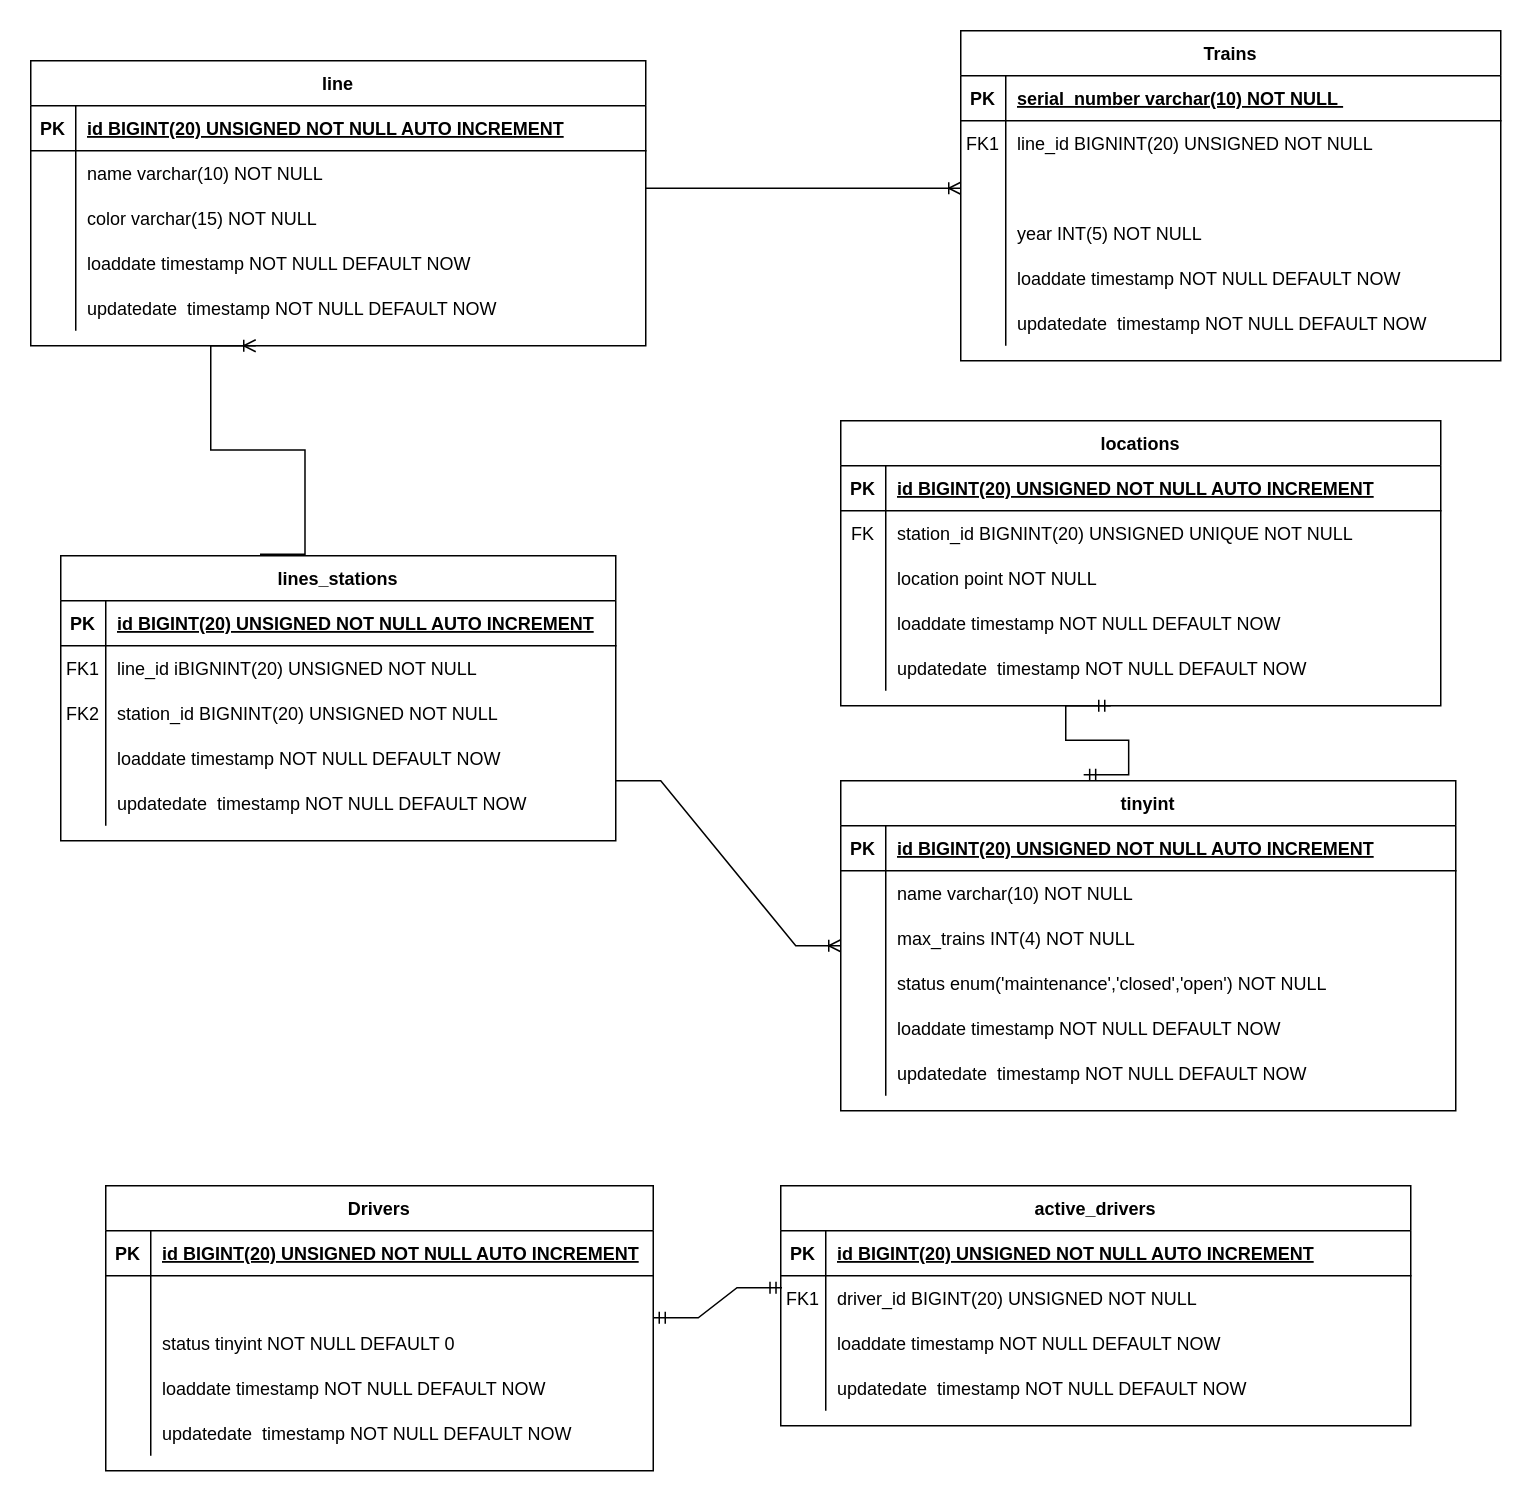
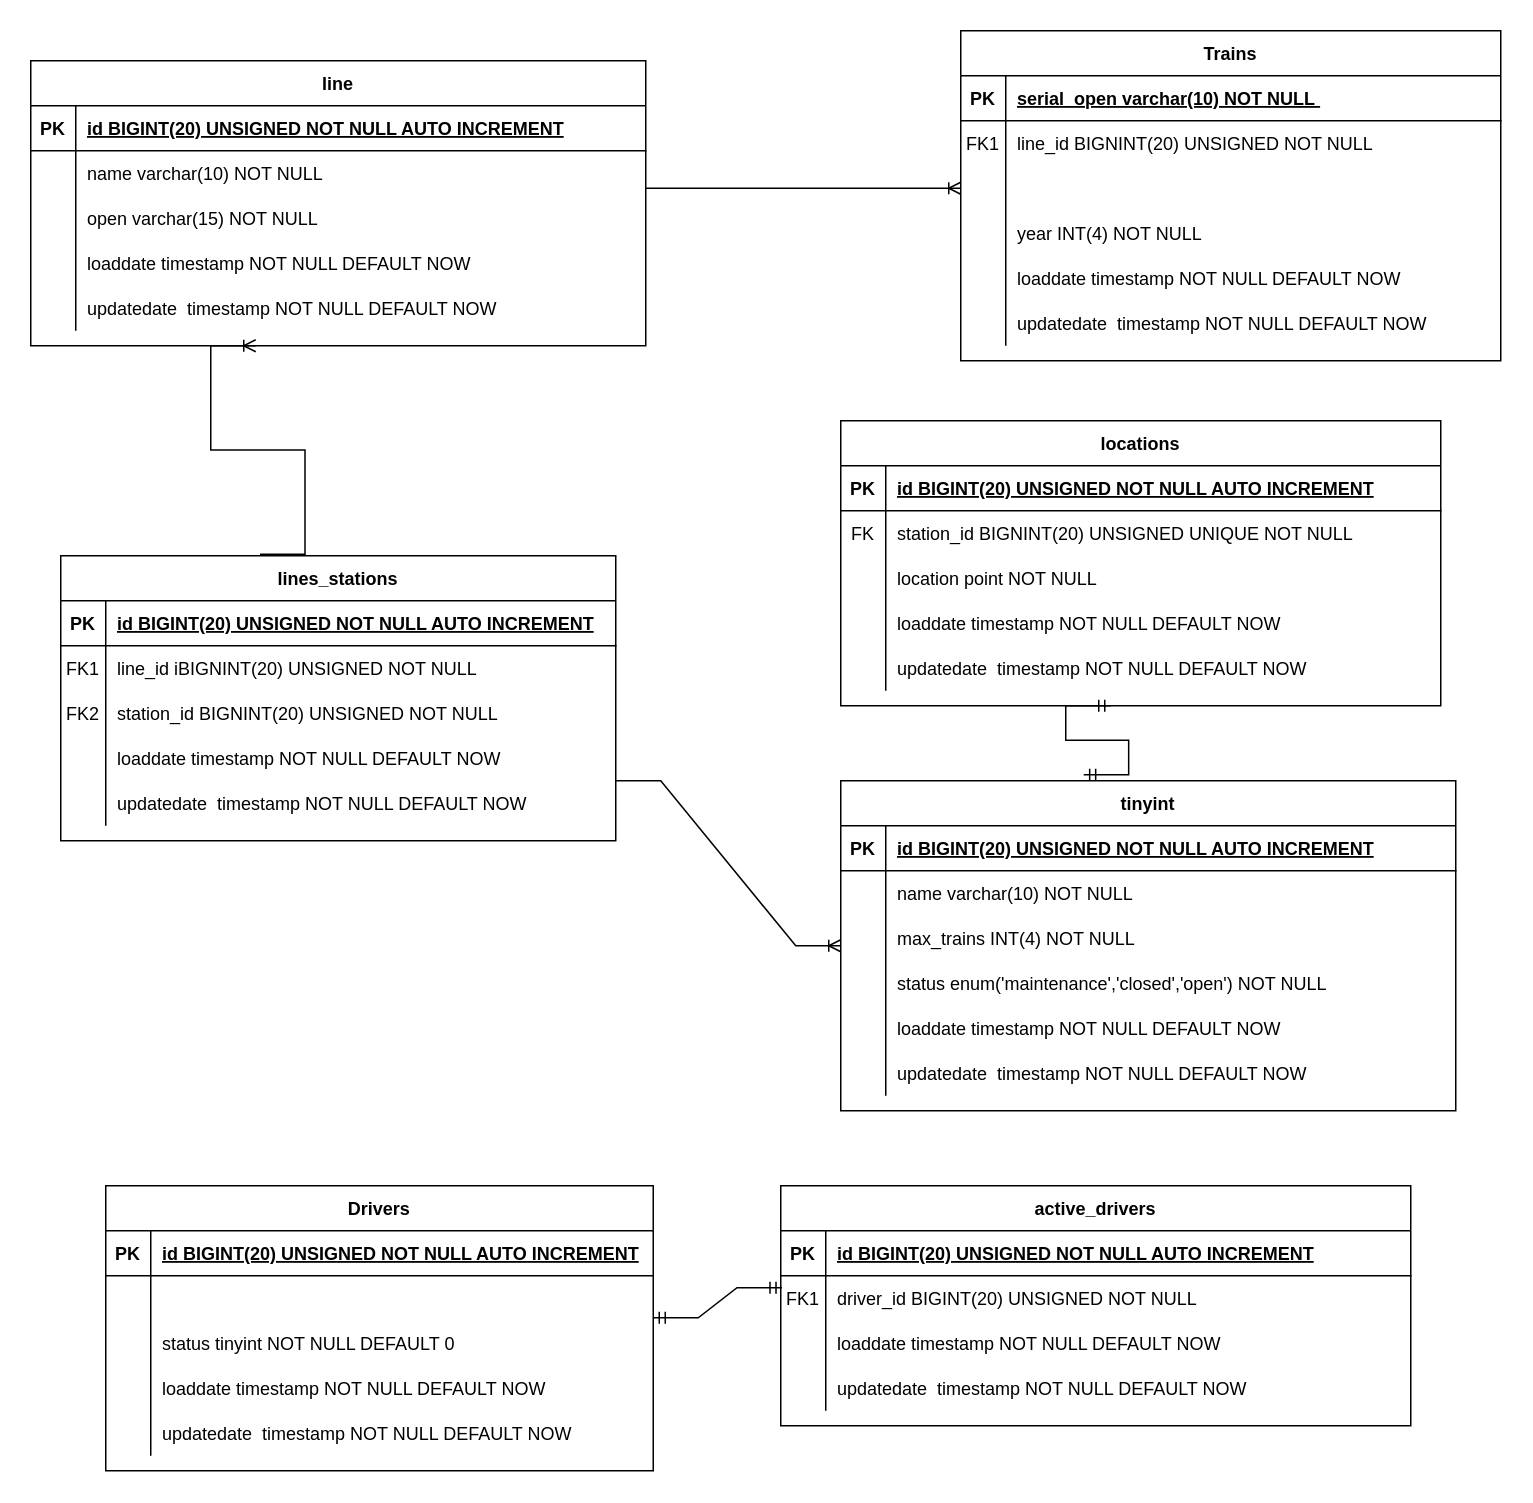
node "serial_number varchar(10) NOT NULL": label "serial_number varchar(10) NOT NULL" -> "serial_open varchar(10) NOT NULL"
node "color varchar(15) NOT NULL": label "color varchar(15) NOT NULL" -> "open varchar(15) NOT NULL"
node "year INT(5) NOT NULL": label "year INT(5) NOT NULL" -> "year INT(4) NOT NULL"
